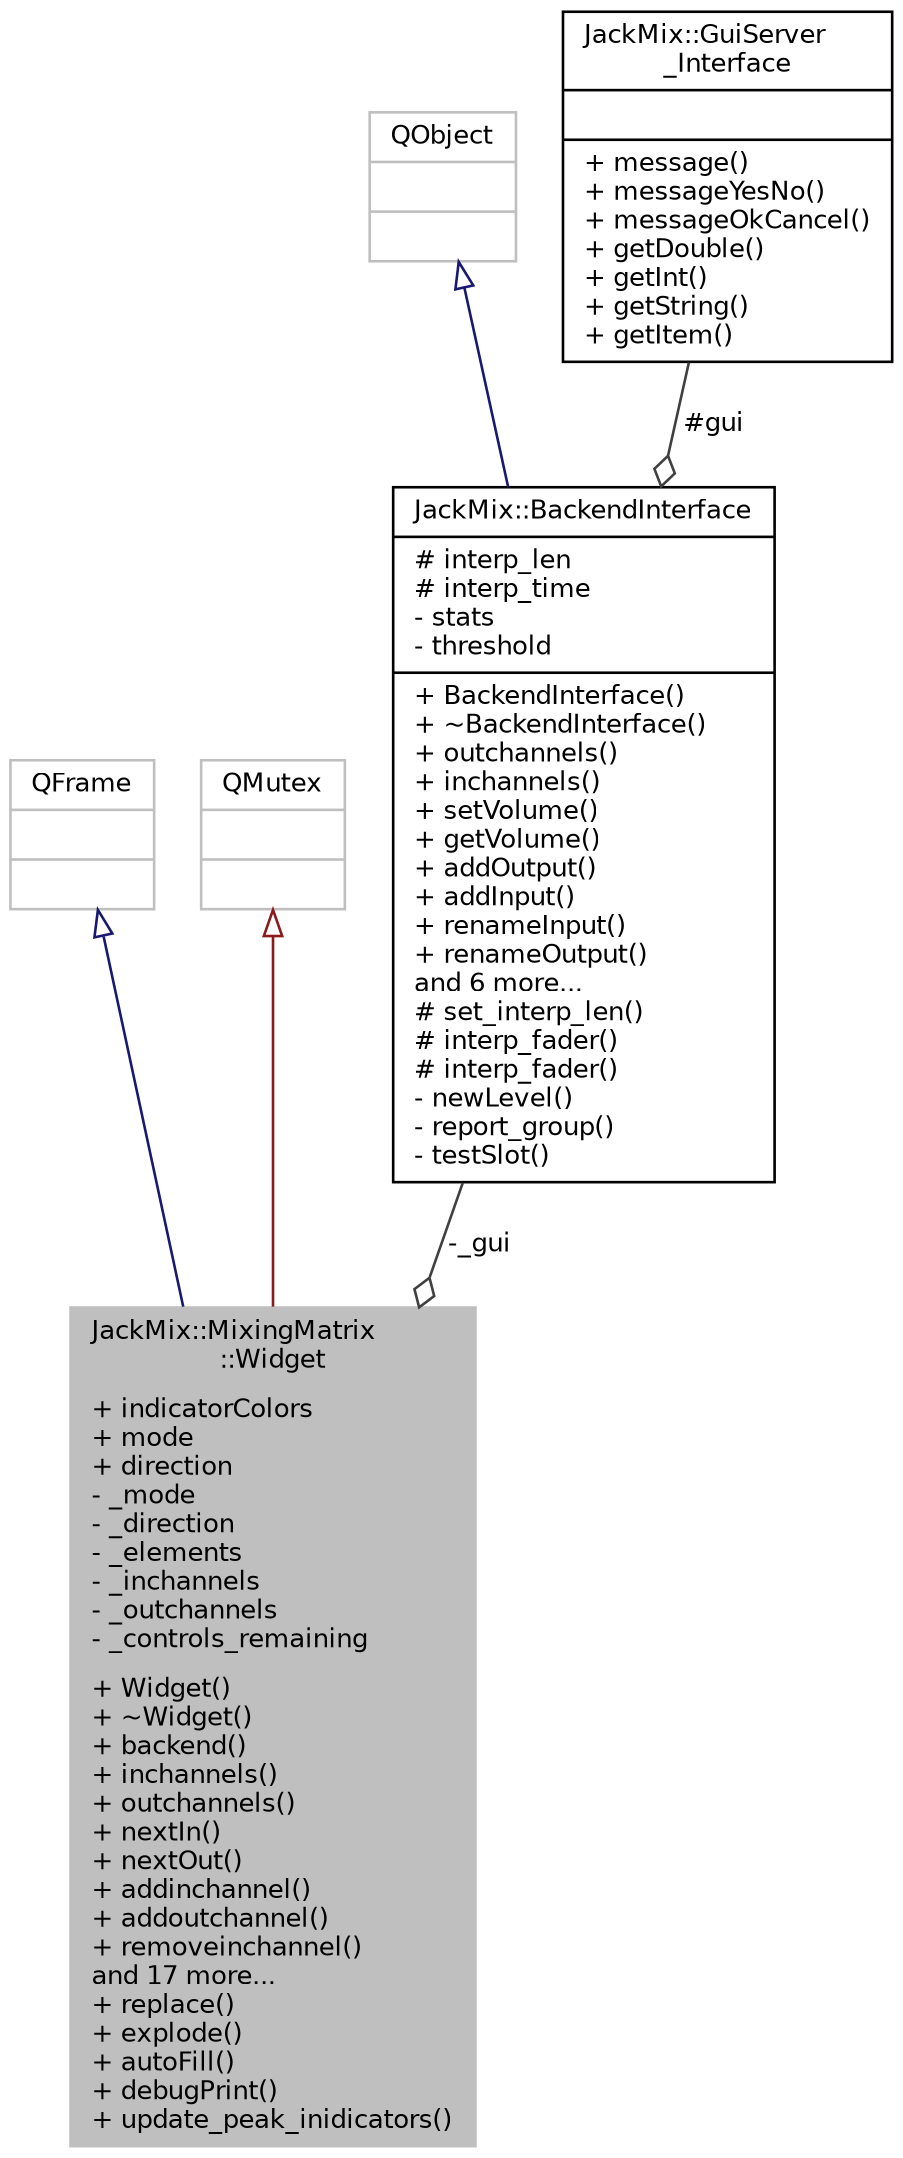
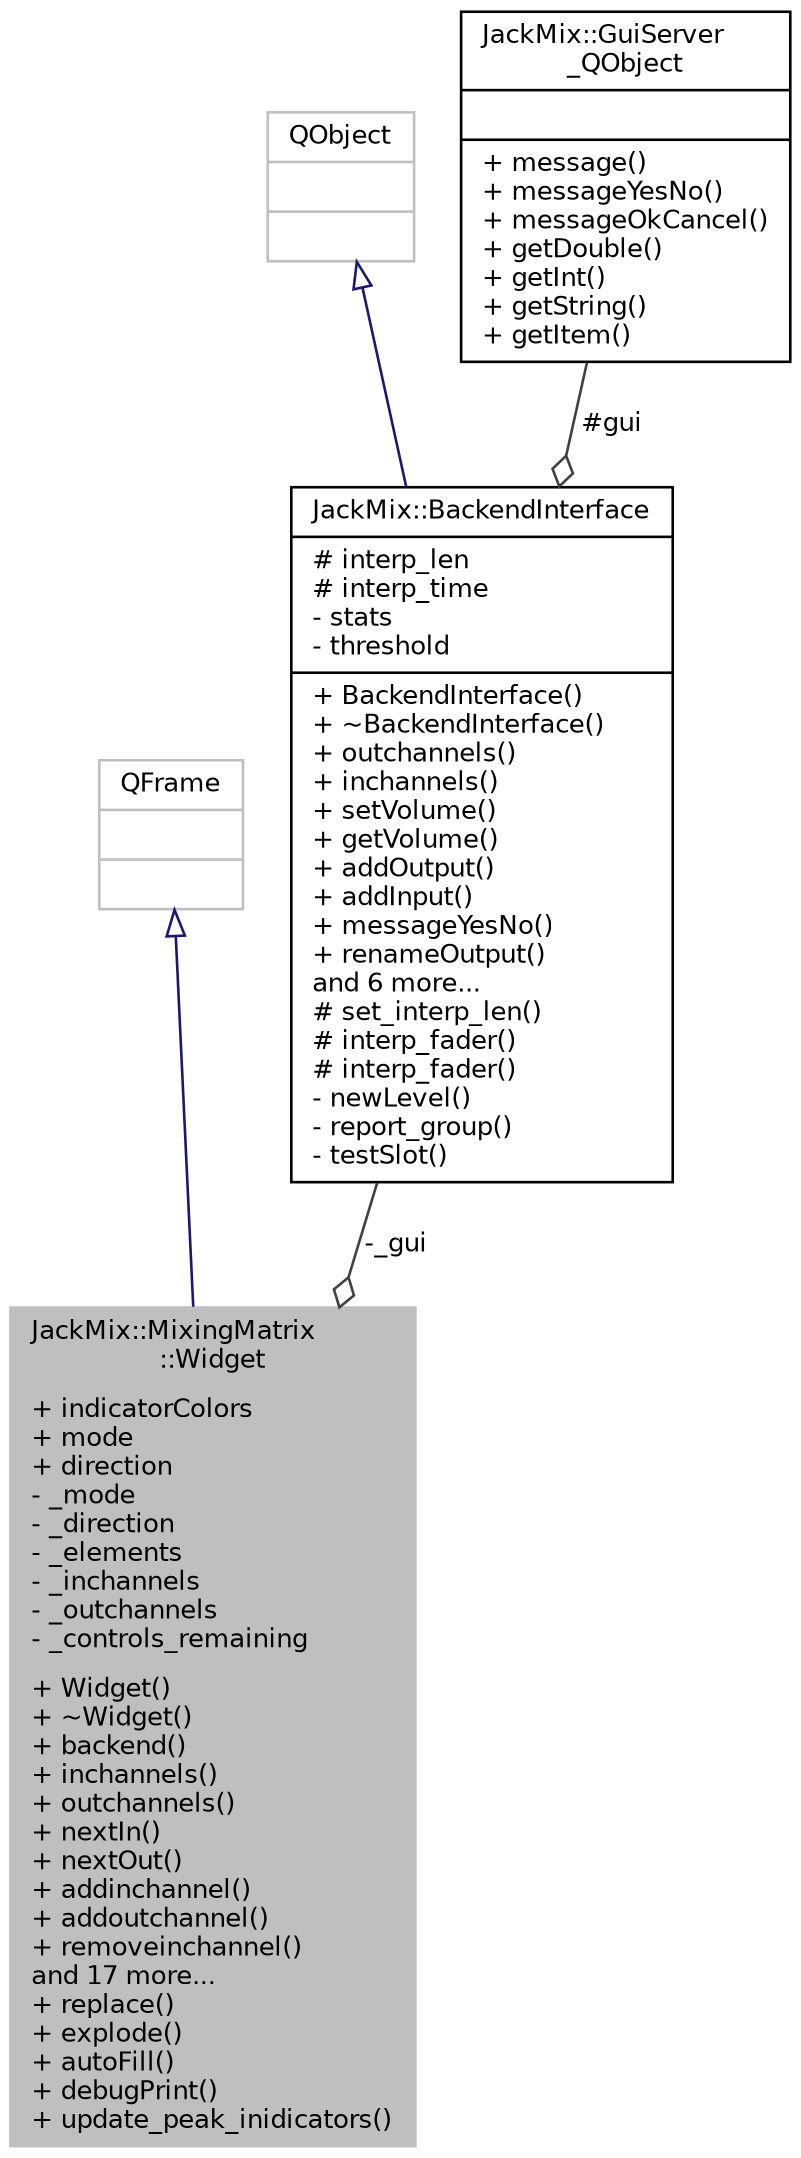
node "JackMix::GuiServer": text "_Interface" -> "_QObject"
node "QMutex": removed
node "JackMix::BackendInterface": text "+ renameInput()" -> "+ messageYesNo()"
